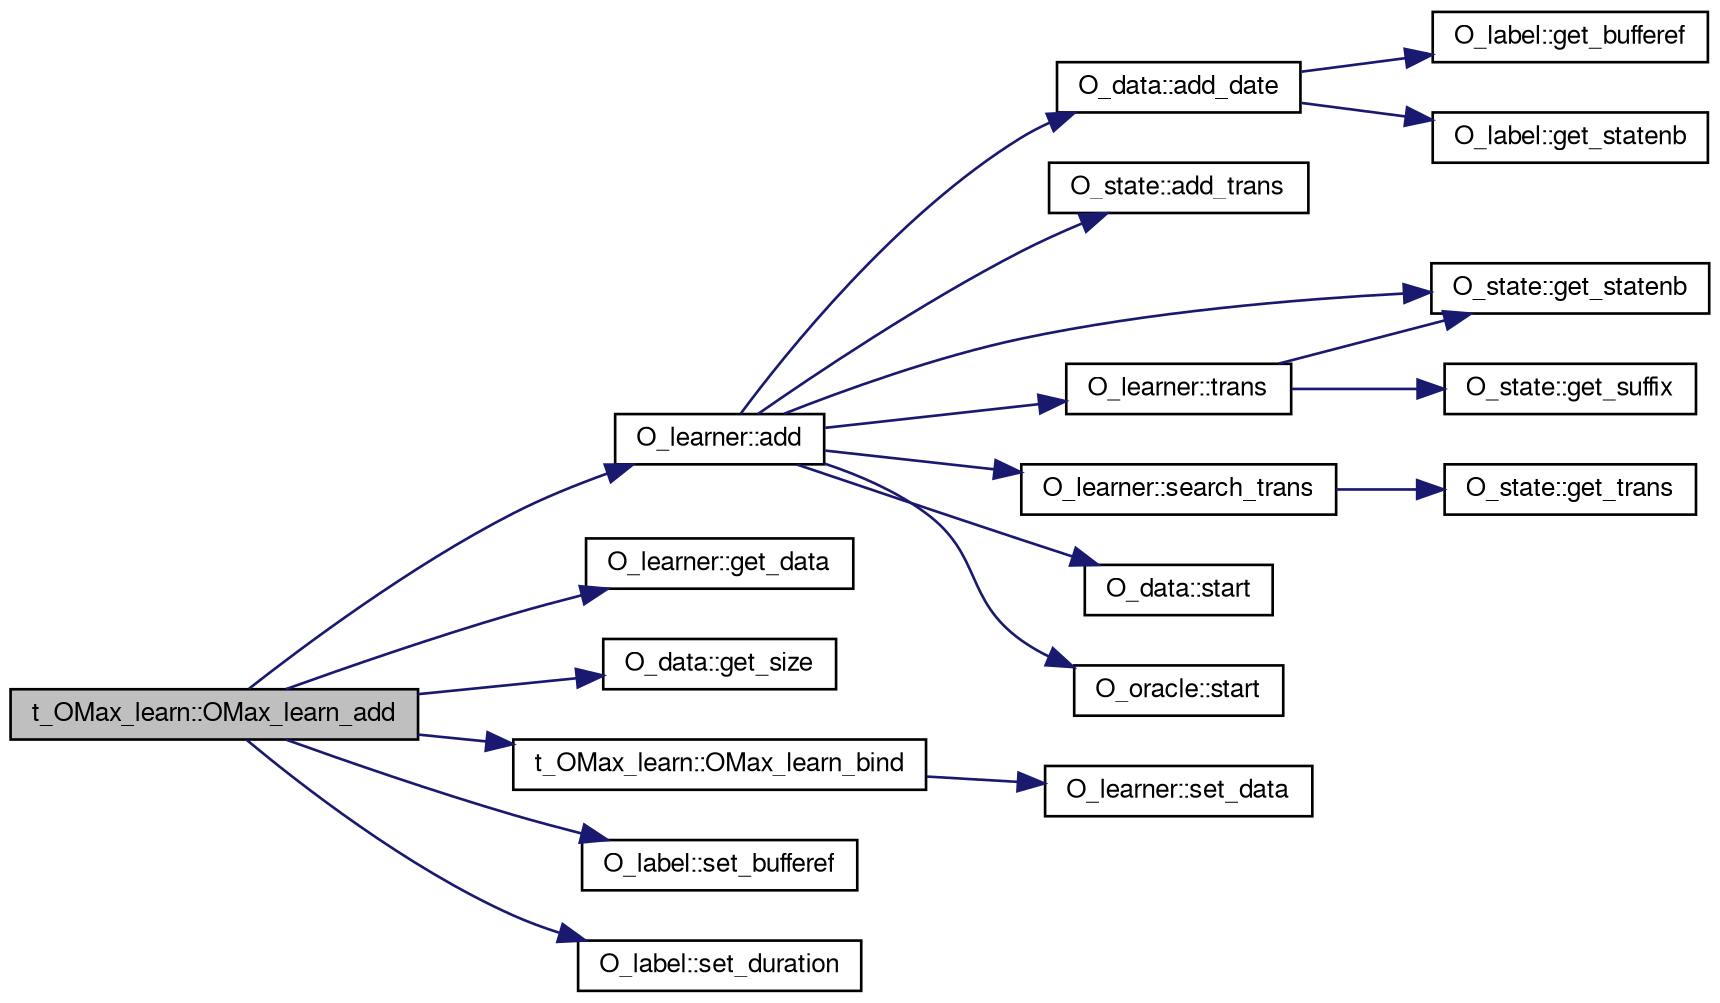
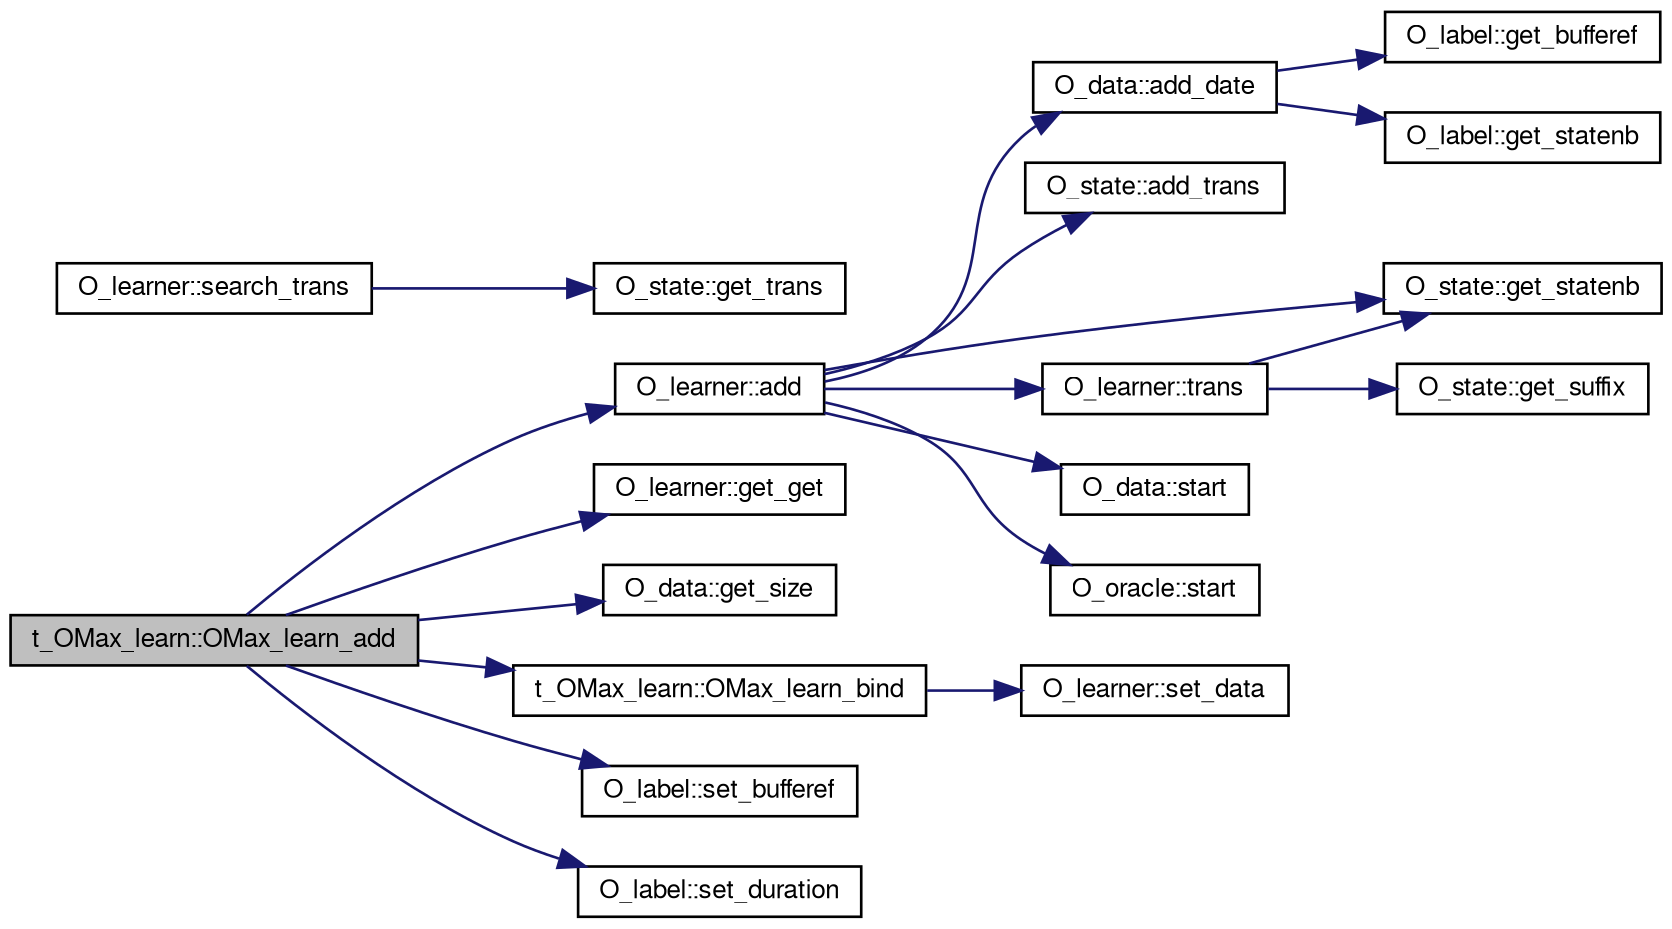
edge "O_learner::add" -> "O_learner::search_trans": removed
node "O_learner::get_data": label "O_learner::get_data" -> "O_learner::get_get"
